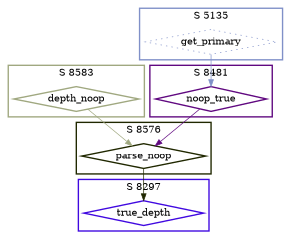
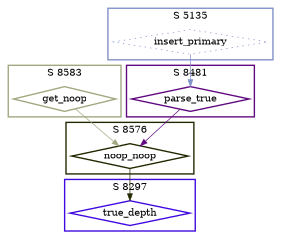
node "get_primary": label "get_primary" -> "insert_primary"
node "depth_noop": label "depth_noop" -> "get_noop"
node "noop_true": label "noop_true" -> "parse_true"
node "parse_noop": label "parse_noop" -> "noop_noop"
